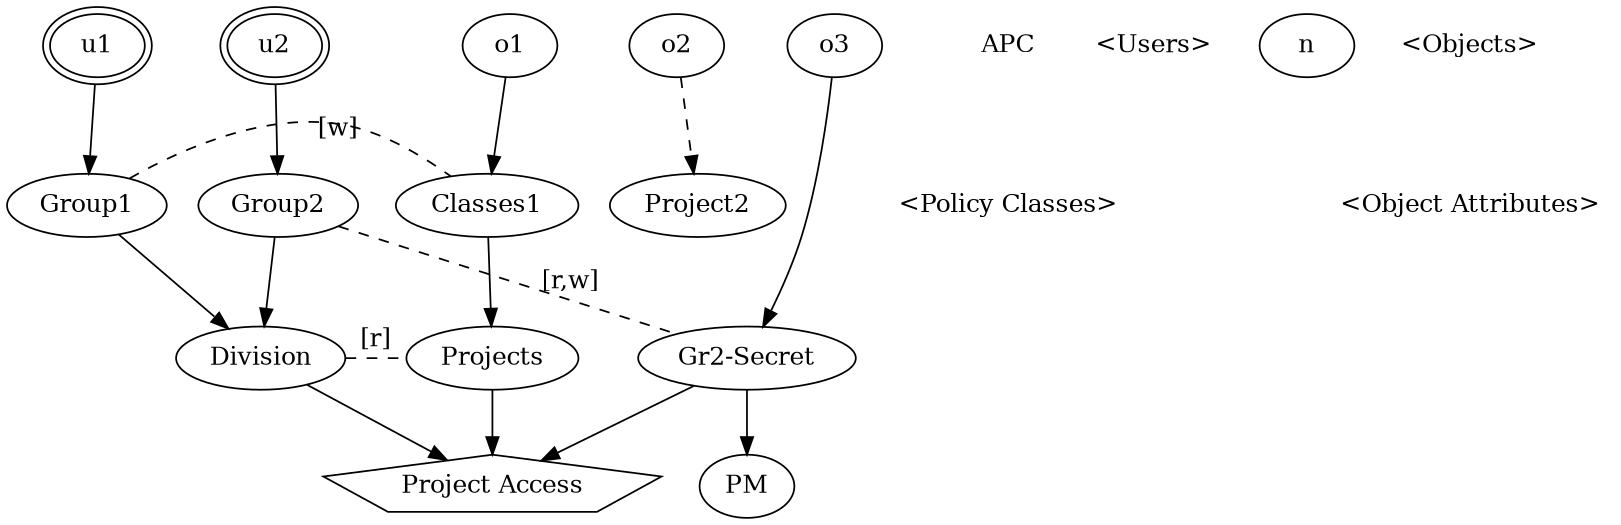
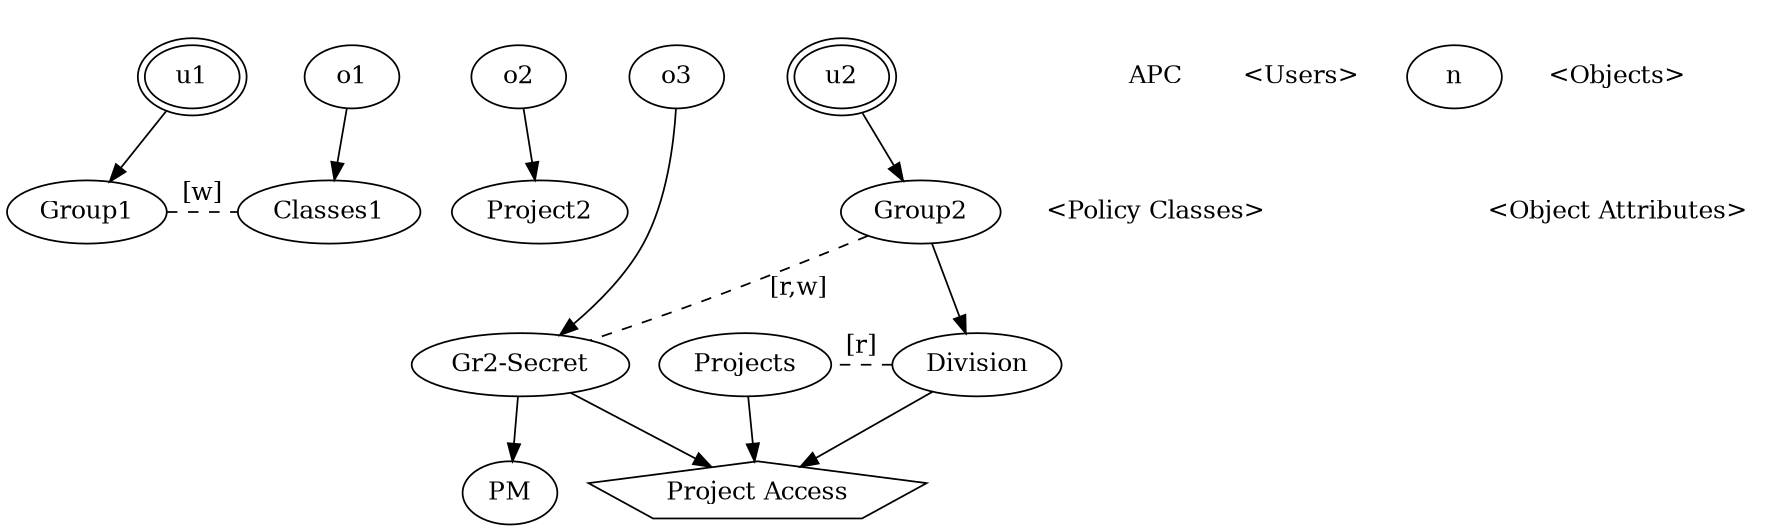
edge "o2" -> "Project2": style dashed -> solid
edge "Classes1" -> "Projects": removed
edge "Group1" -> "Division": removed
